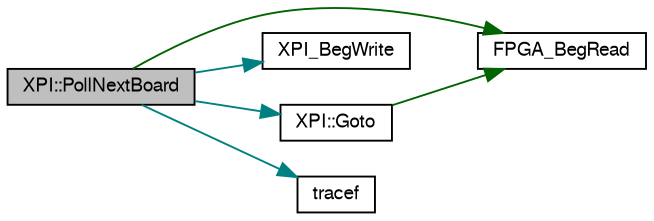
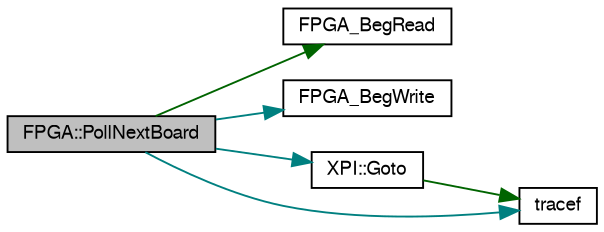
node "XPI_BegWrite": label "XPI_BegWrite" -> "FPGA_BegWrite"
node "XPI::PollNextBoard": label "XPI::PollNextBoard" -> "FPGA::PollNextBoard"
edge "XPI::Goto" -> "FPGA_BegRead": now "XPI::Goto" -> "tracef"
